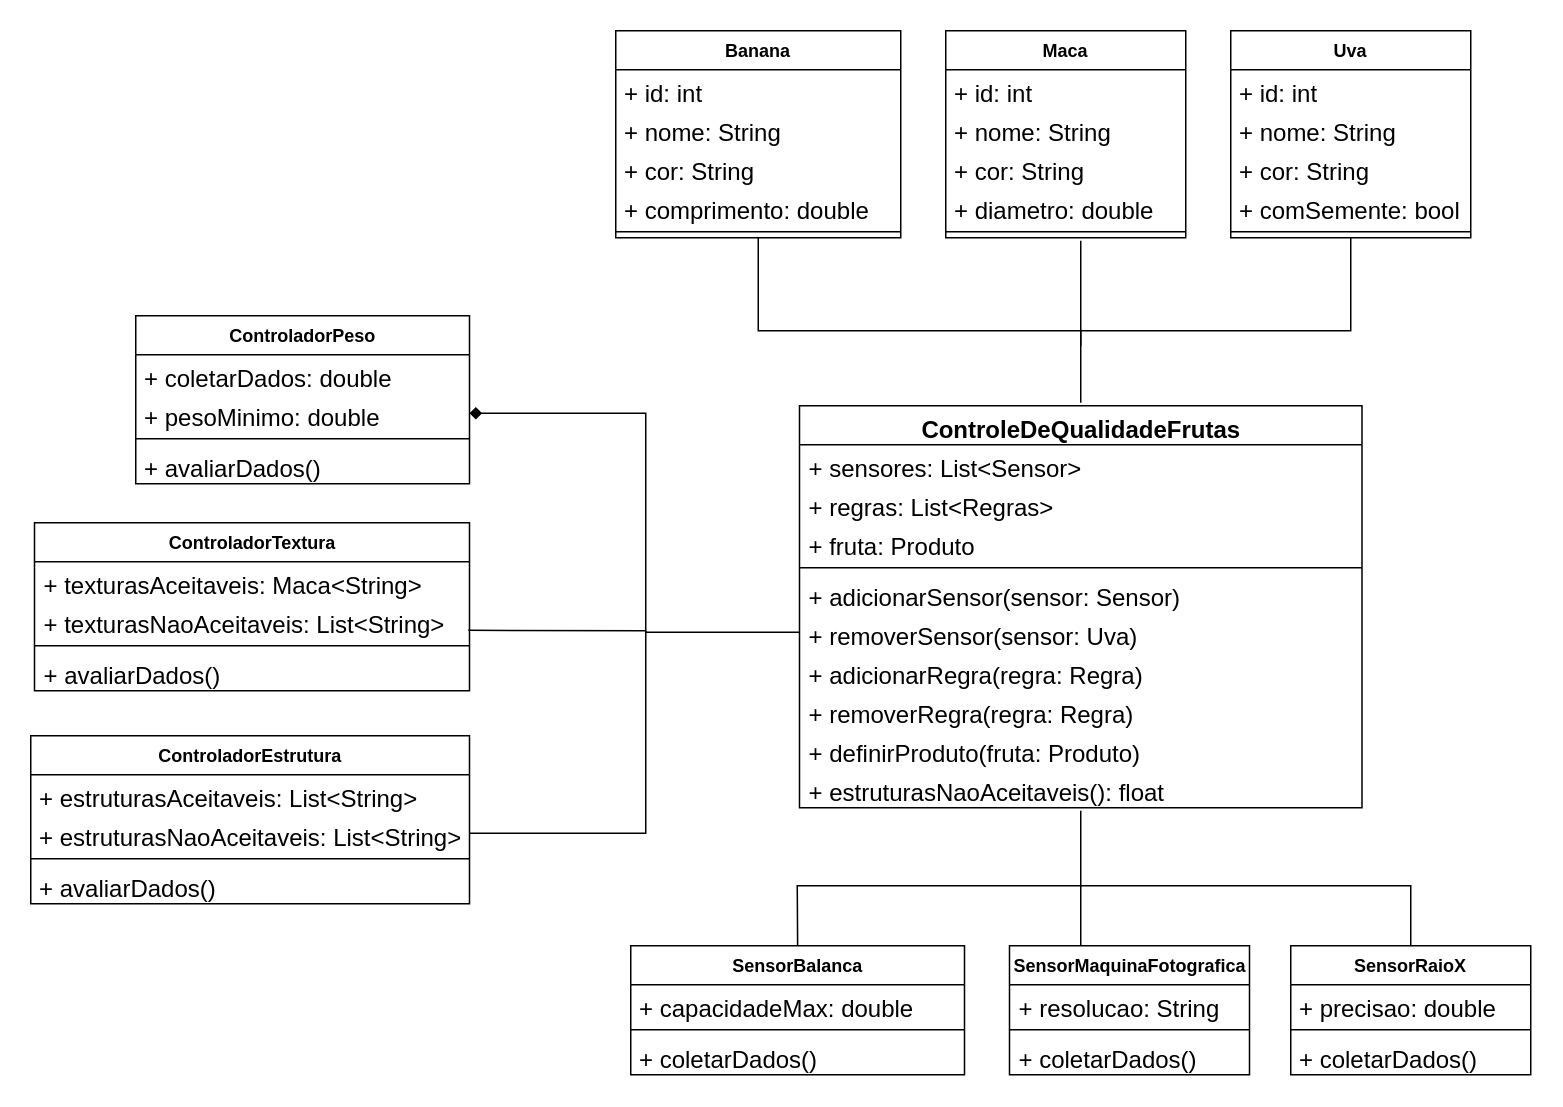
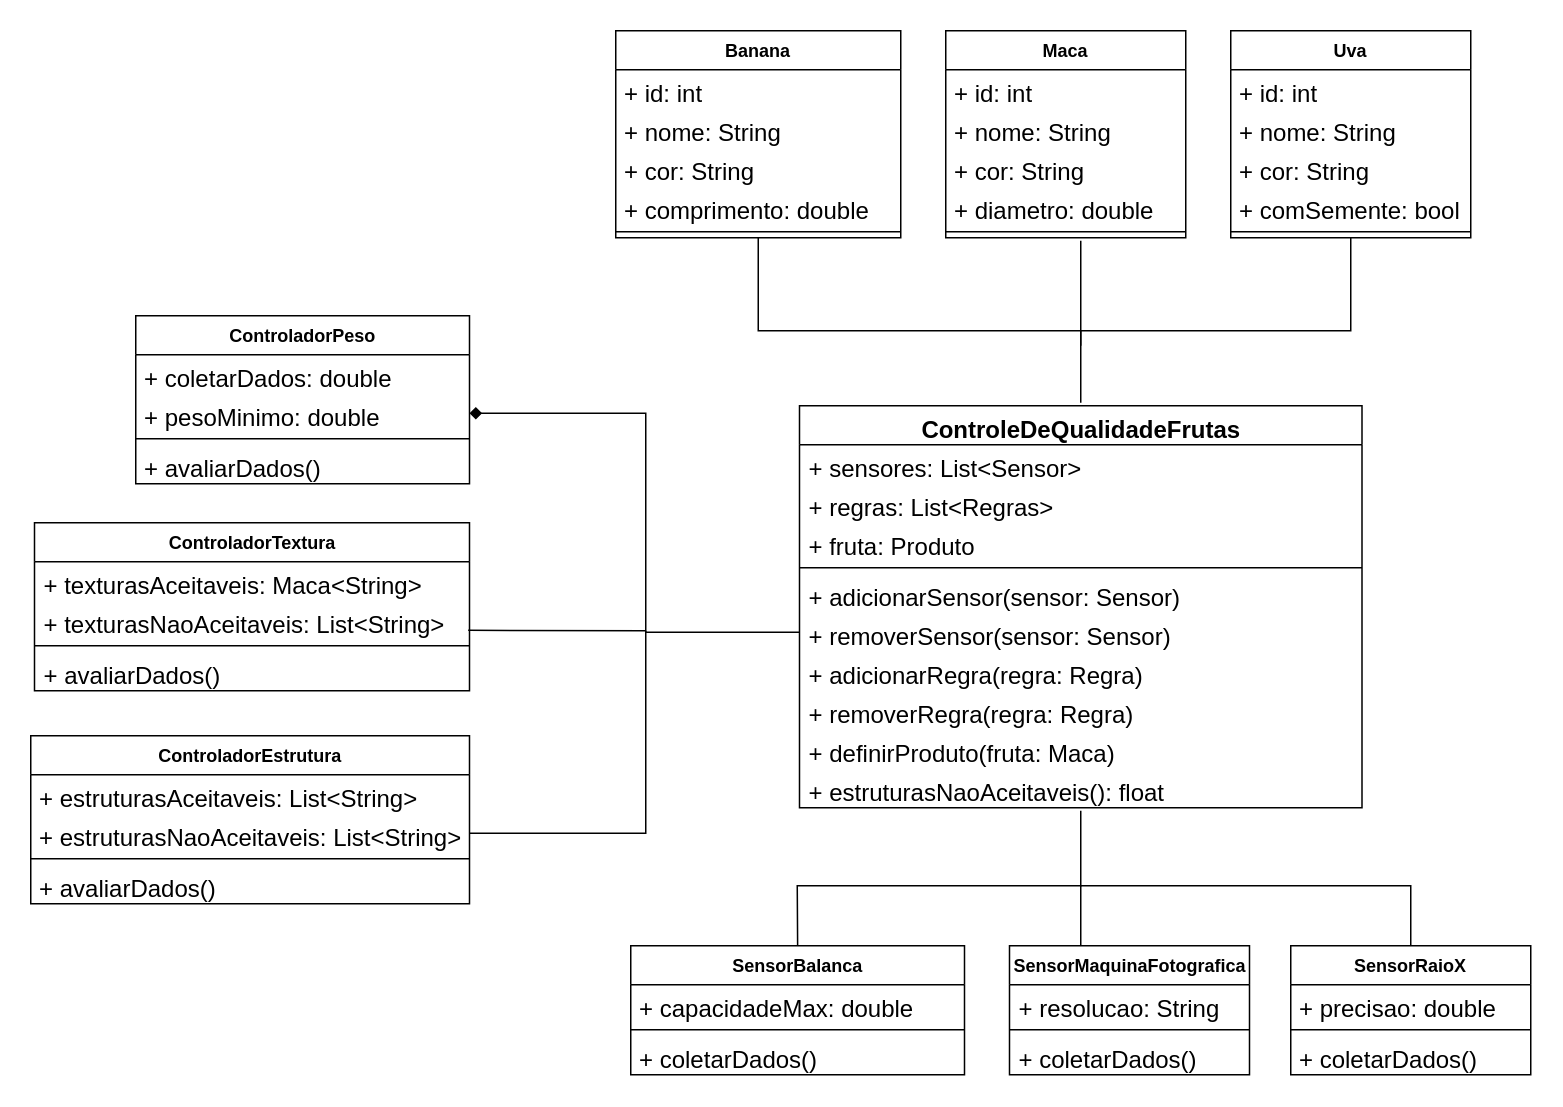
node "+ removerSensor(sensor: Uva)": label "+ removerSensor(sensor: Uva)" -> "+ removerSensor(sensor: Sensor)"
node "+ definirProduto(fruta: Produto)": label "+ definirProduto(fruta: Produto)" -> "+ definirProduto(fruta: Maca)"
